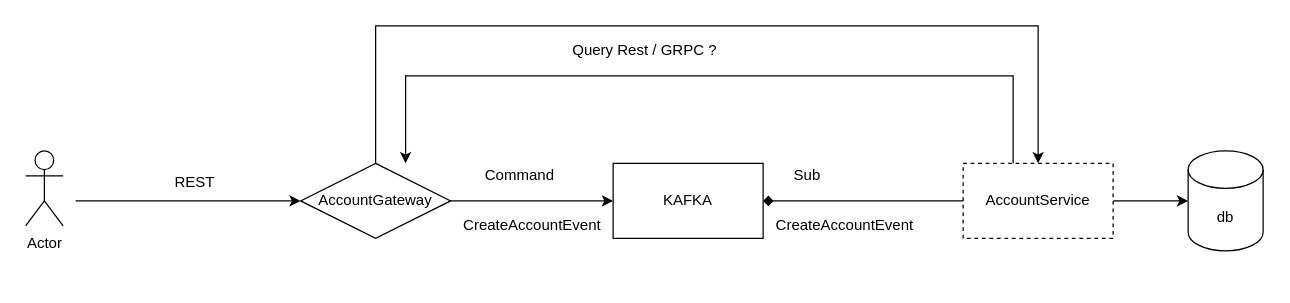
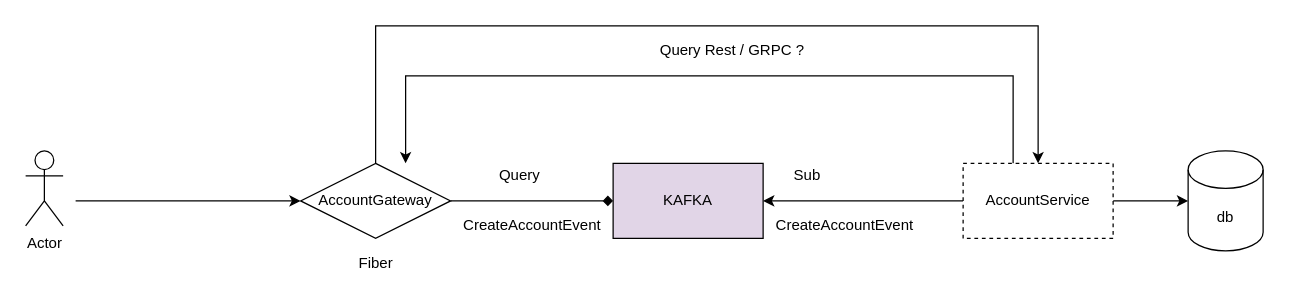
node "Query Rest / GRPC ?": moved (644, 51) -> (732, 51)
node "Command": label "Command" -> "Query"
node "REST": removed
edge "AccountGateway" -> "KAFKA": arrowhead classic -> diamond
node "KAFKA": fillcolor #ffffff -> #e1d5e7
edge "AccountService" -> "KAFKA": arrowhead diamond -> classic
node "Fiber": added
